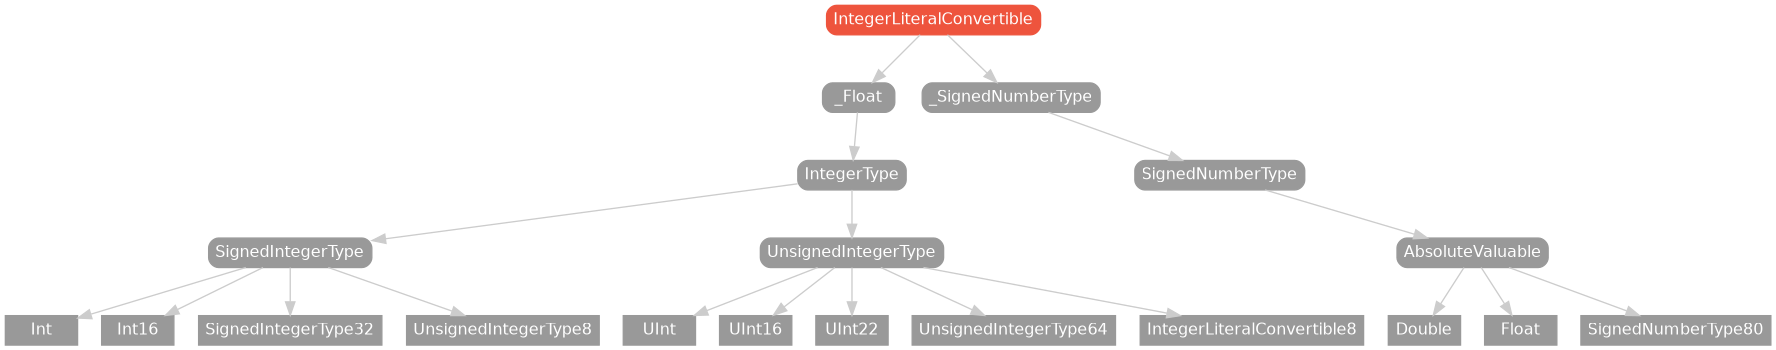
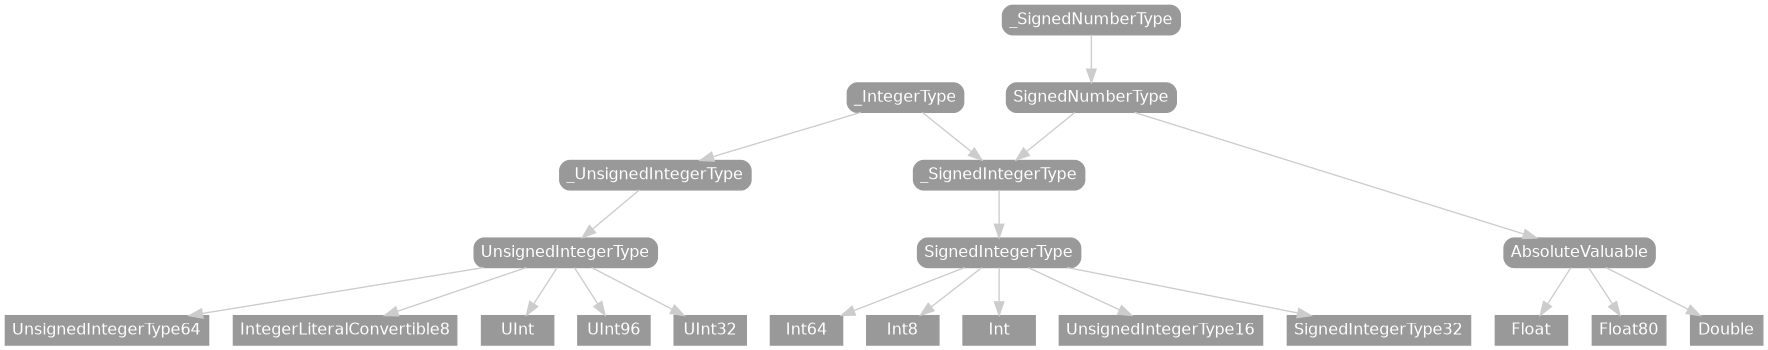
node "IntegerLiteralConvertible": removed
node "_Float": label "_Float" -> "_IntegerType"
node "_UnsignedIntegerType": added
node "IntegerType": removed
node "_SignedIntegerType": added
node "Int16": label "Int16" -> "UnsignedIntegerType16"
node "UnsignedIntegerType8": label "UnsignedIntegerType8" -> "Int8"
node "UInt16": label "UInt16" -> "UInt96"
node "Int64": added
node "UInt22": label "UInt22" -> "UInt32"
node "SignedNumberType80": label "SignedNumberType80" -> "Float80"
